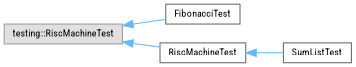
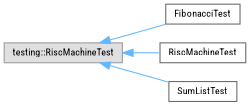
edge "SumListTest" -> "RiscMachineTest": now "SumListTest" -> "testing::RiscMachineTest"
